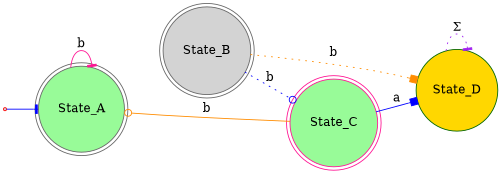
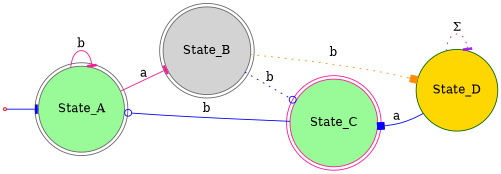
edge "State_A" -> "State_B": added, label "a"
edge "State_C" -> "State_D": reversed
edge "State_C" -> "State_A": color darkorange -> blue
